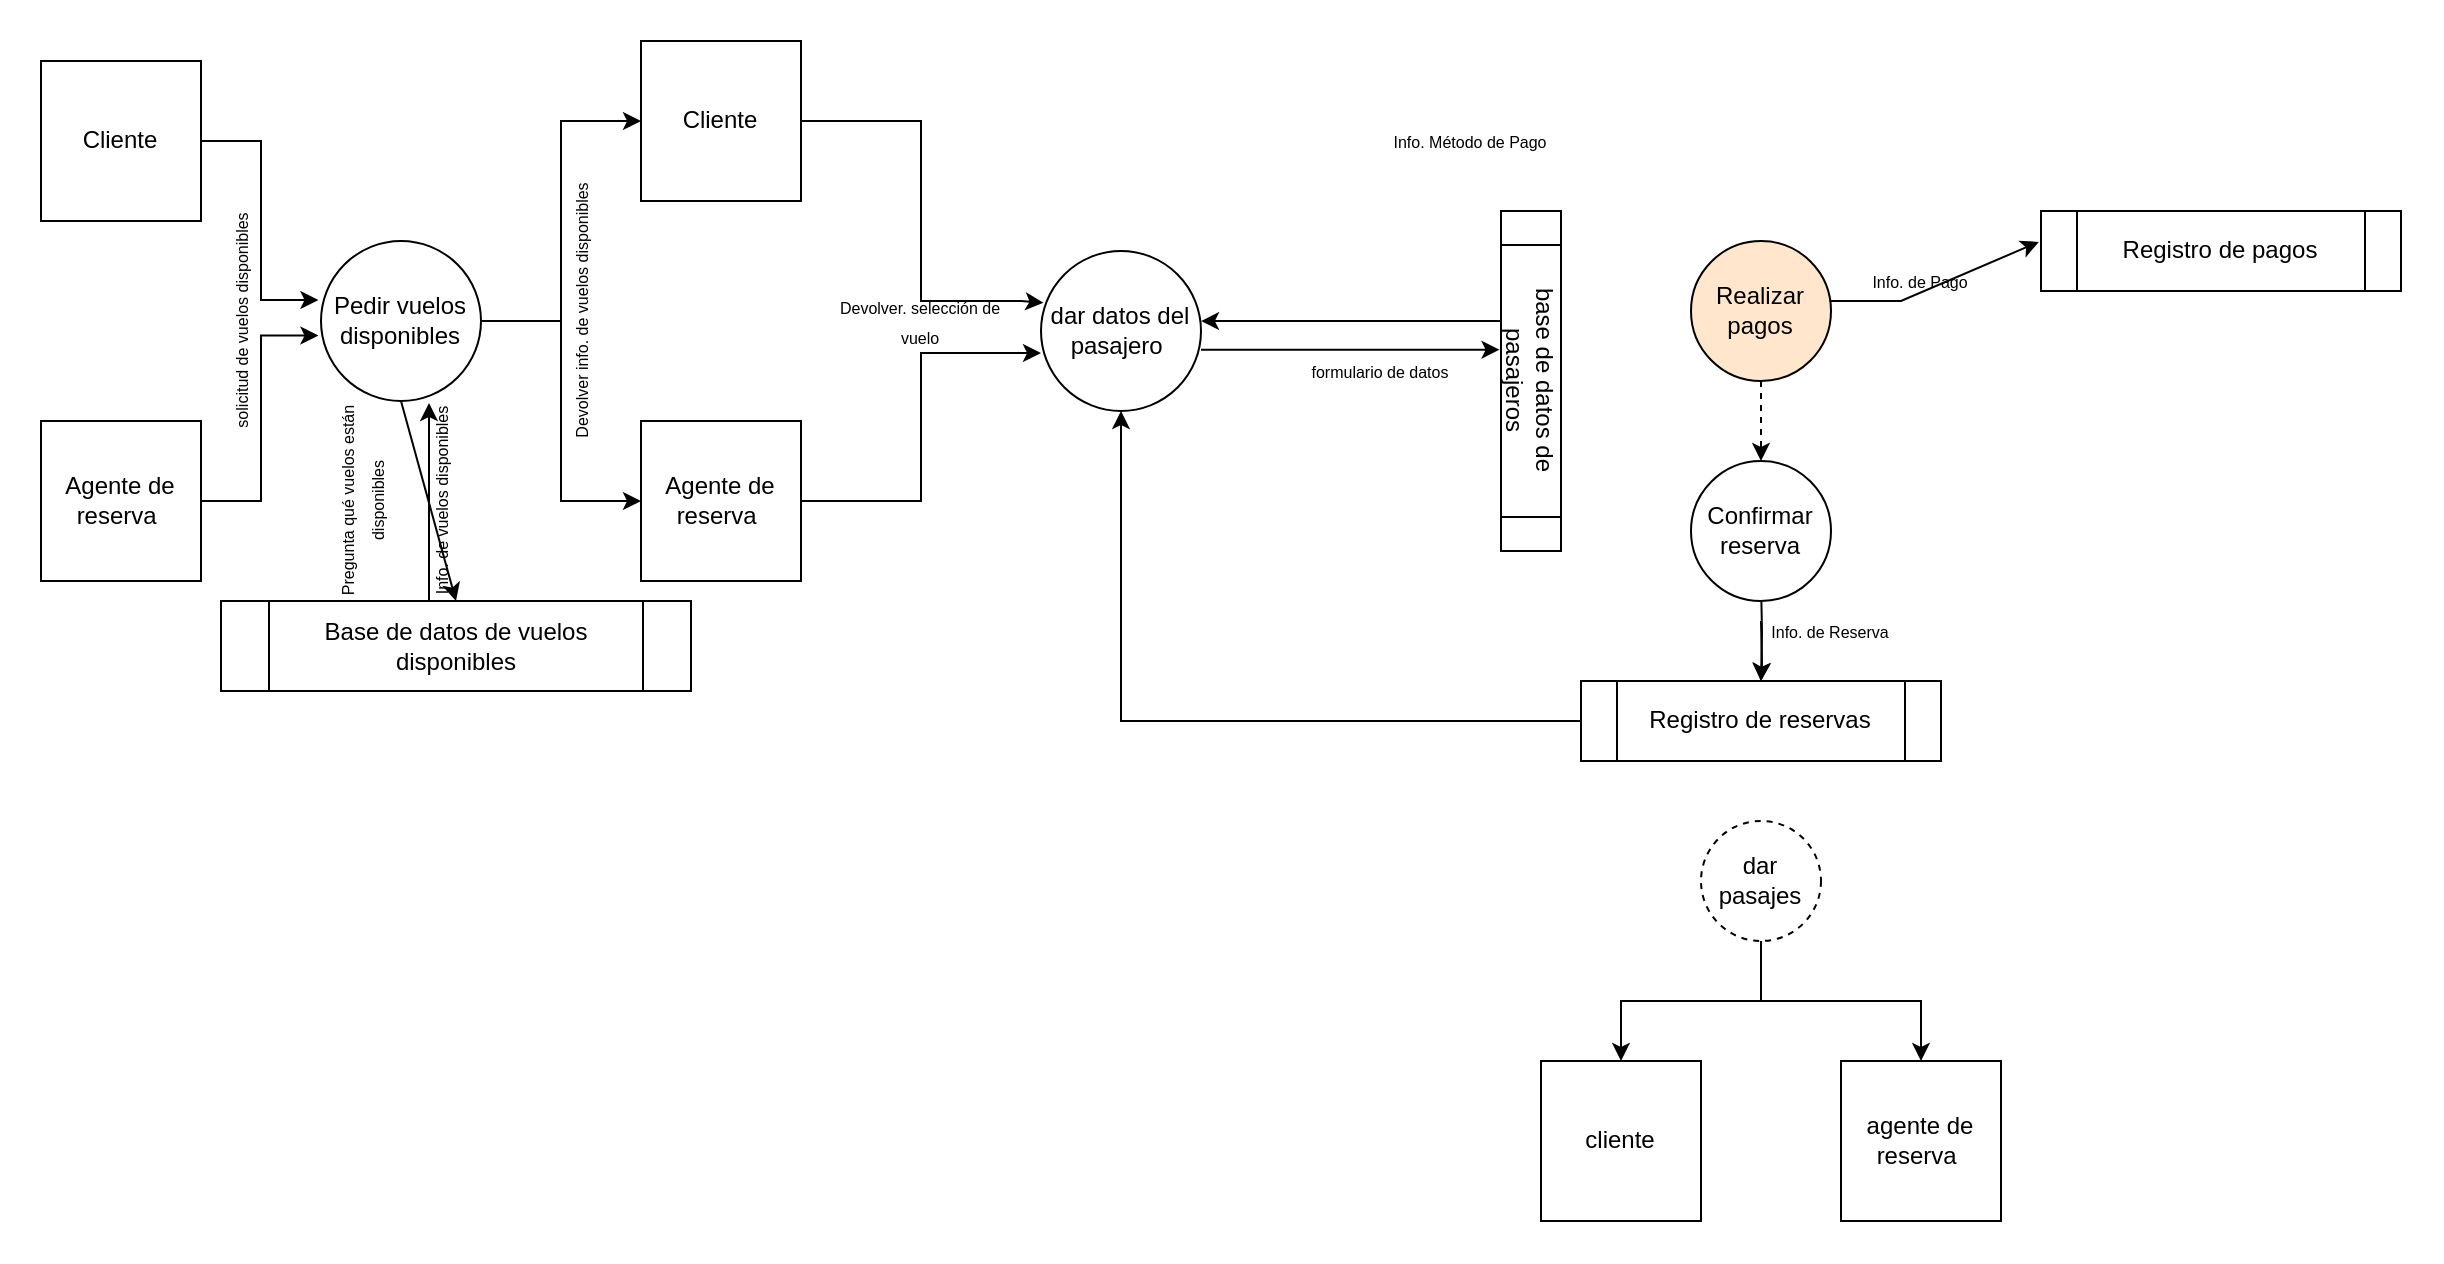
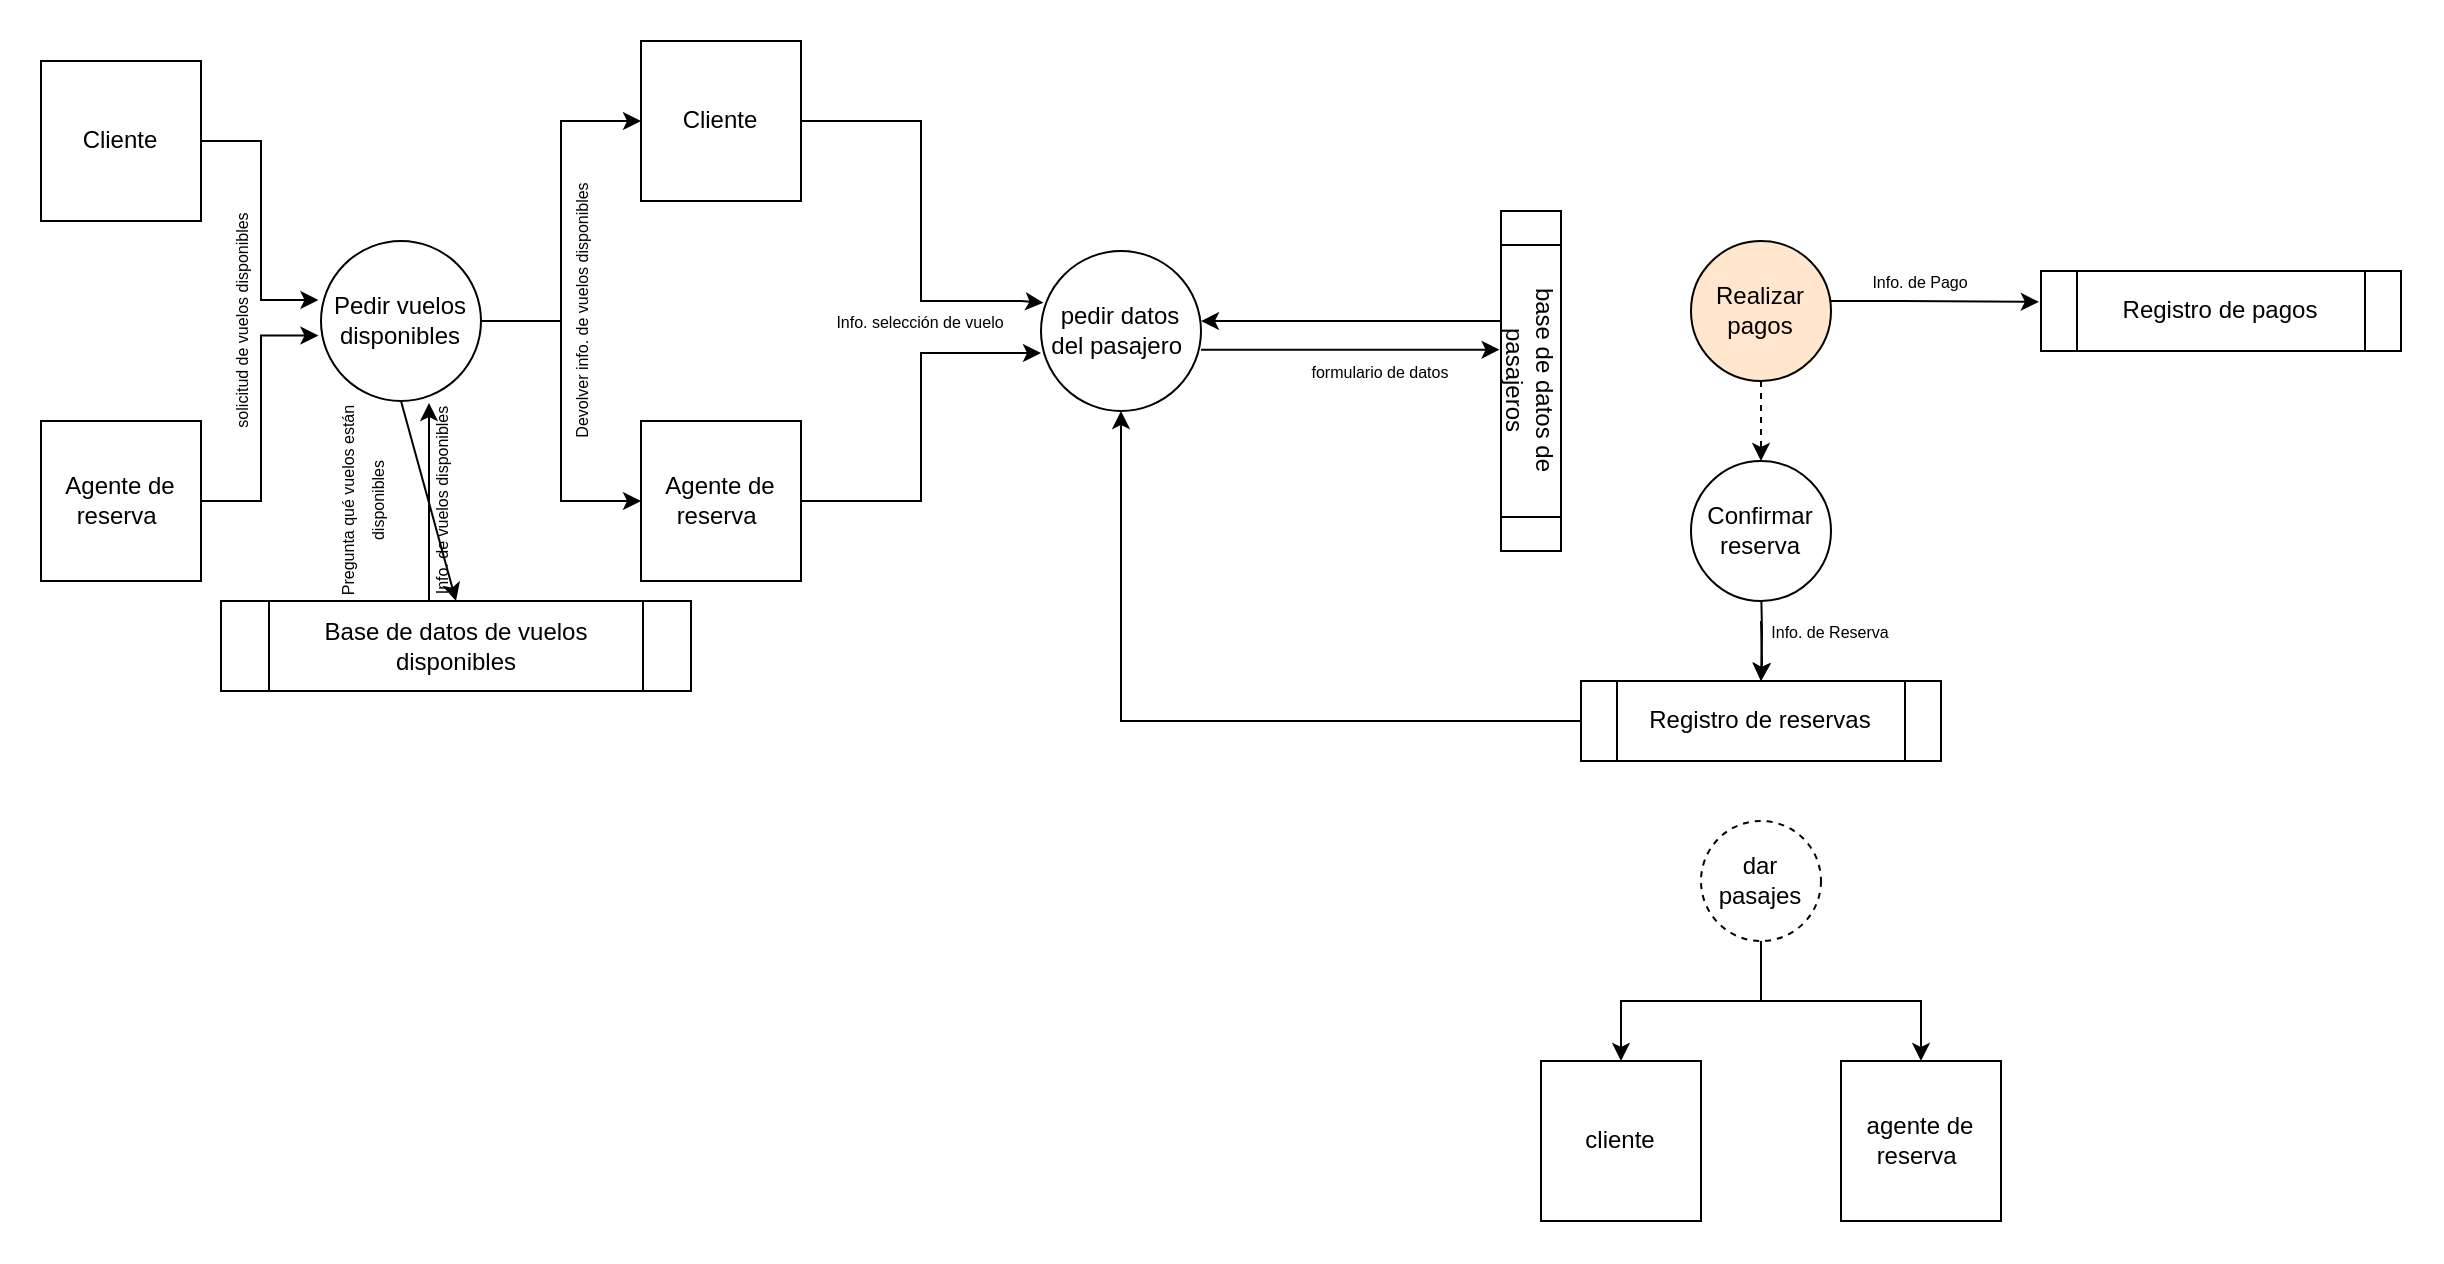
node "Info. Método de Pago": removed
node "Registro de pagos": moved (2221, 251) -> (2221, 311)
node "Devolver. selección de vuelo": label "Devolver. selección de vuelo" -> "Info. selección de vuelo"
node "dar datos del pasajero": label "dar datos del pasajero" -> "pedir datos del pasajero"
